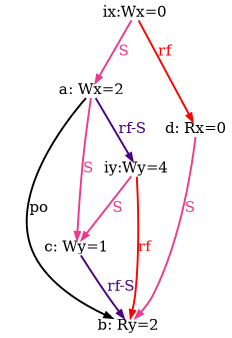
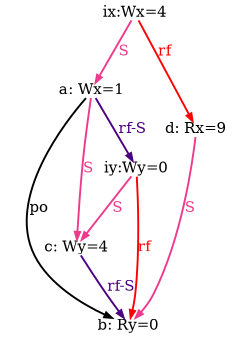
node "ix:Wx=0": label "ix:Wx=0" -> "ix:Wx=4"
node "a: Wx=2": label "a: Wx=2" -> "a: Wx=1"
node "d: Rx=0": label "d: Rx=0" -> "d: Rx=9"
node "iy:Wy=4": label "iy:Wy=4" -> "iy:Wy=0"
node "c: Wy=1": label "c: Wy=1" -> "c: Wy=4"
node "b: Ry=2": label "b: Ry=2" -> "b: Ry=0"
